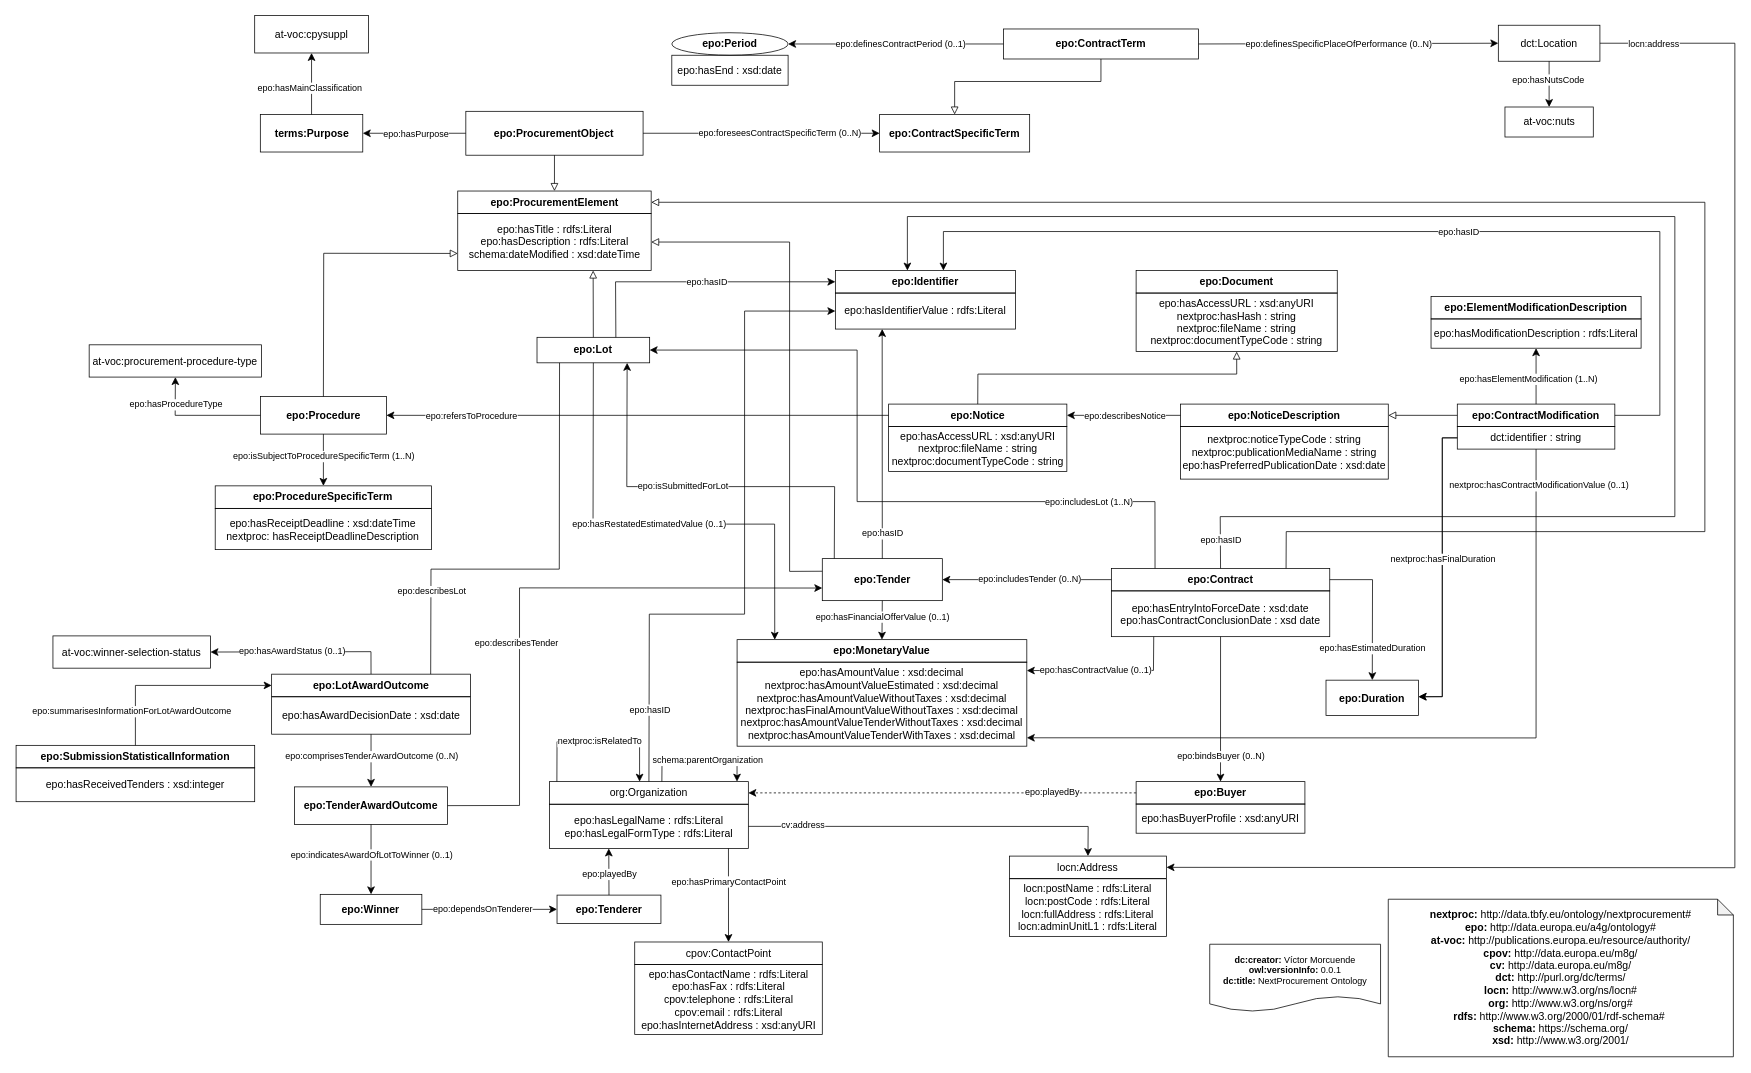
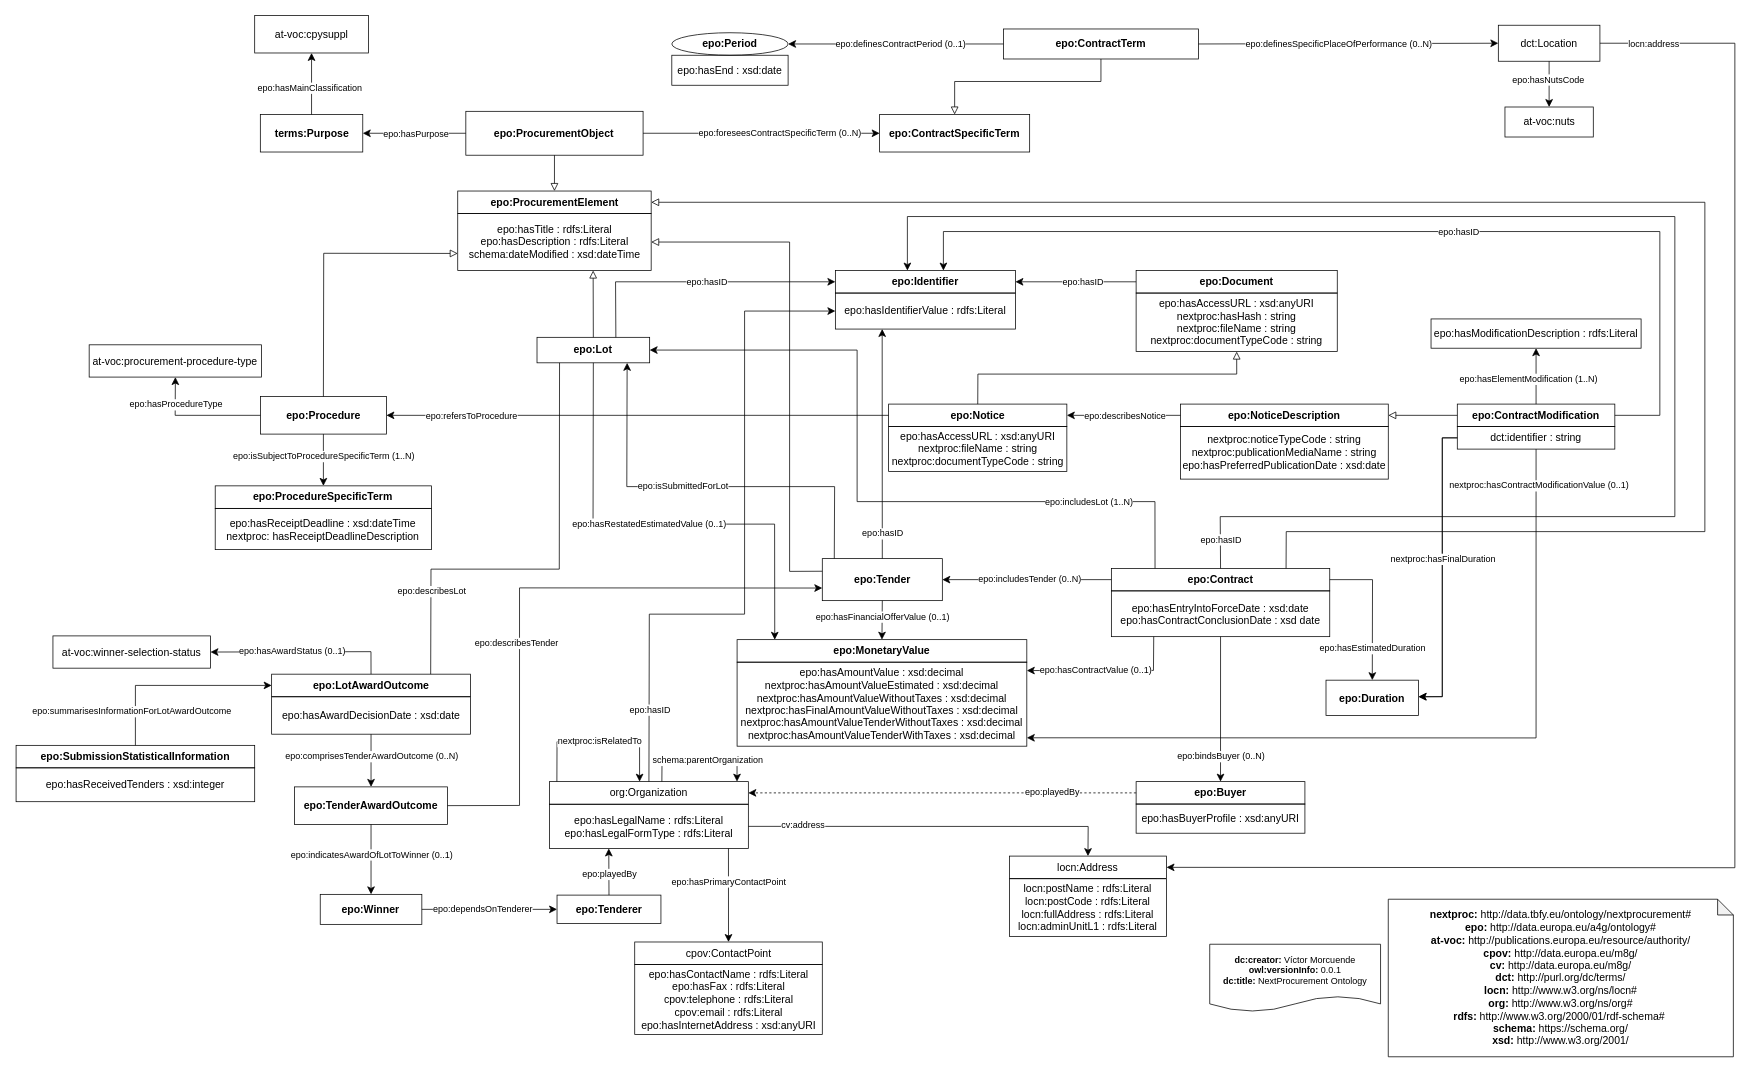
edge "epo:Document" -> "epo:Identifier": added, label "epo:hasID"
node "epo:ElementModificationDescription": removed
